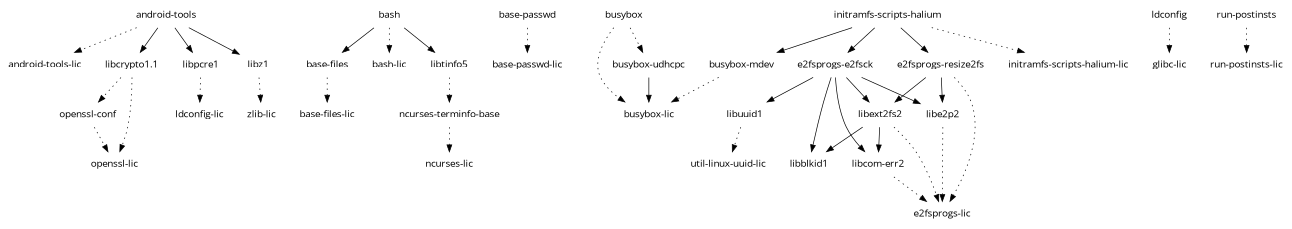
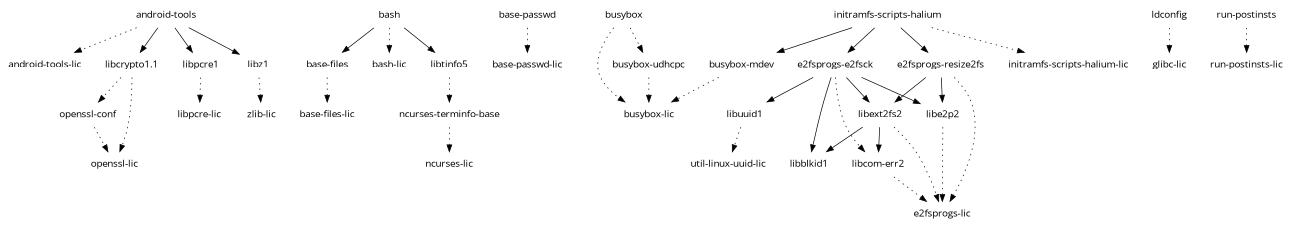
edge "busybox-udhcpc" -> "busybox-lic": style solid -> dotted
edge "e2fsprogs-e2fsck" -> "libcom-err2": style solid -> dotted
node "ldconfig-lic": label "ldconfig-lic" -> "libpcre-lic"
